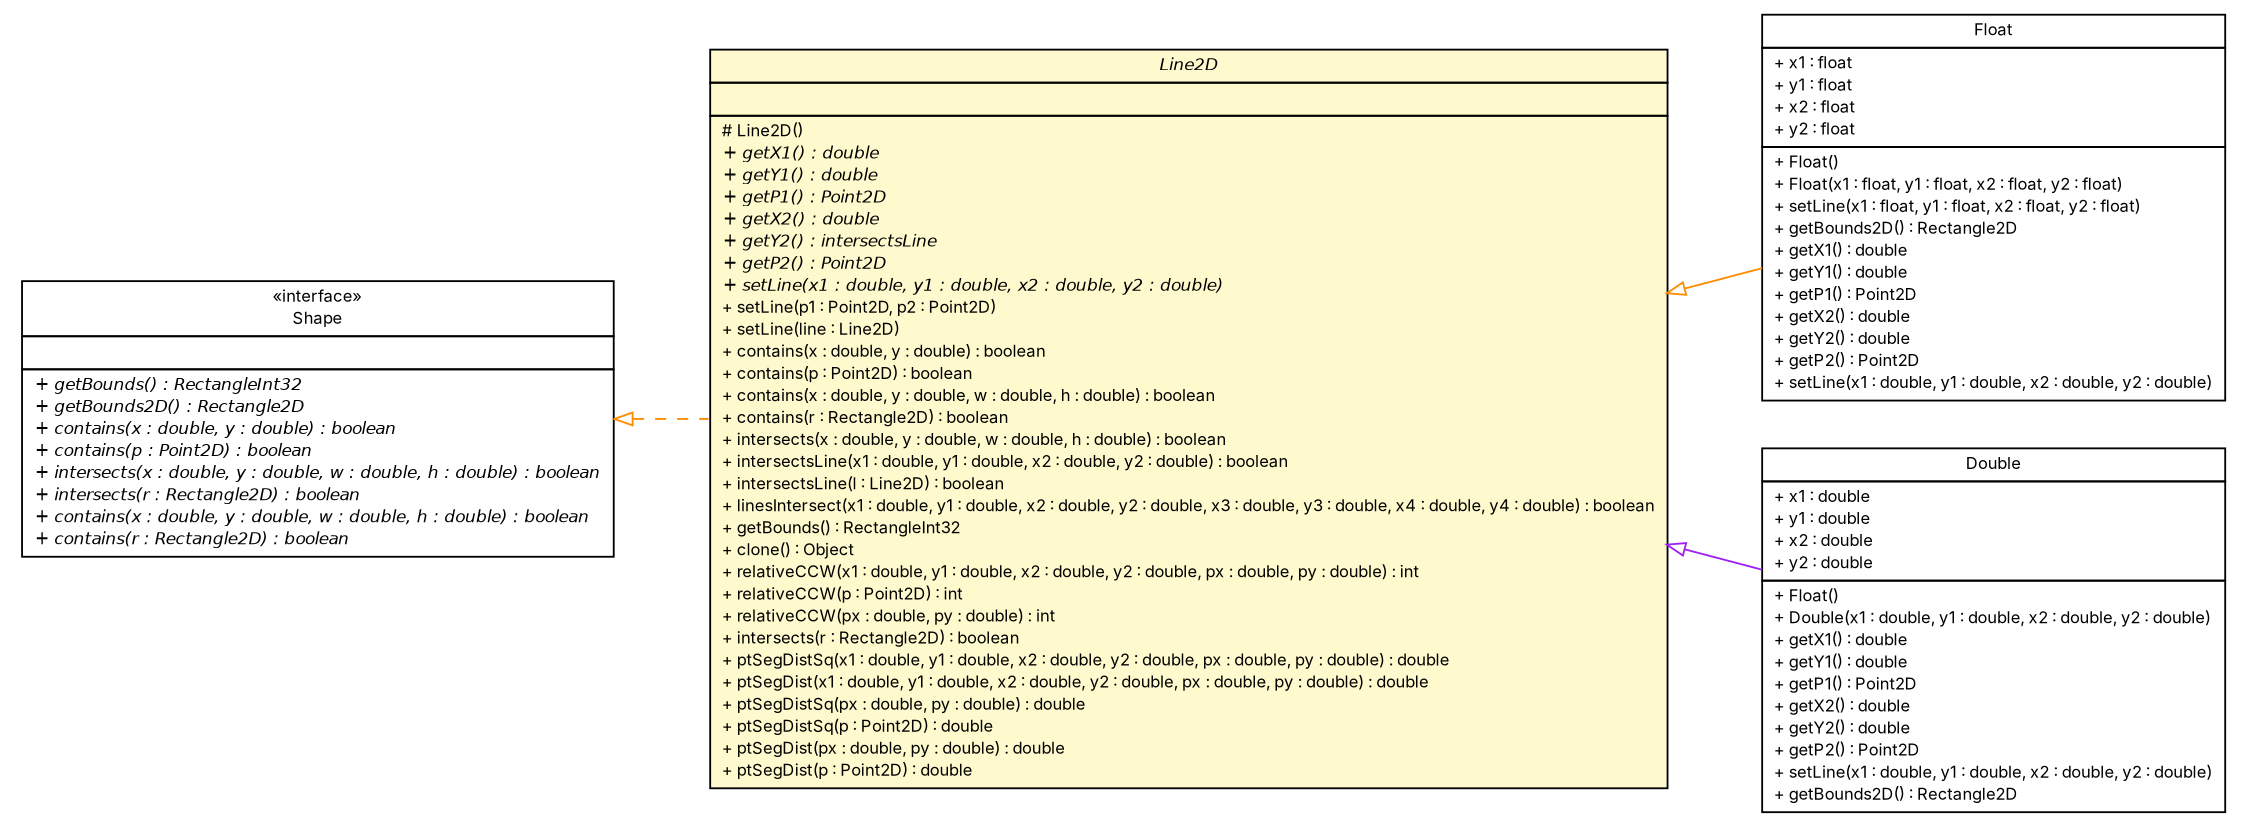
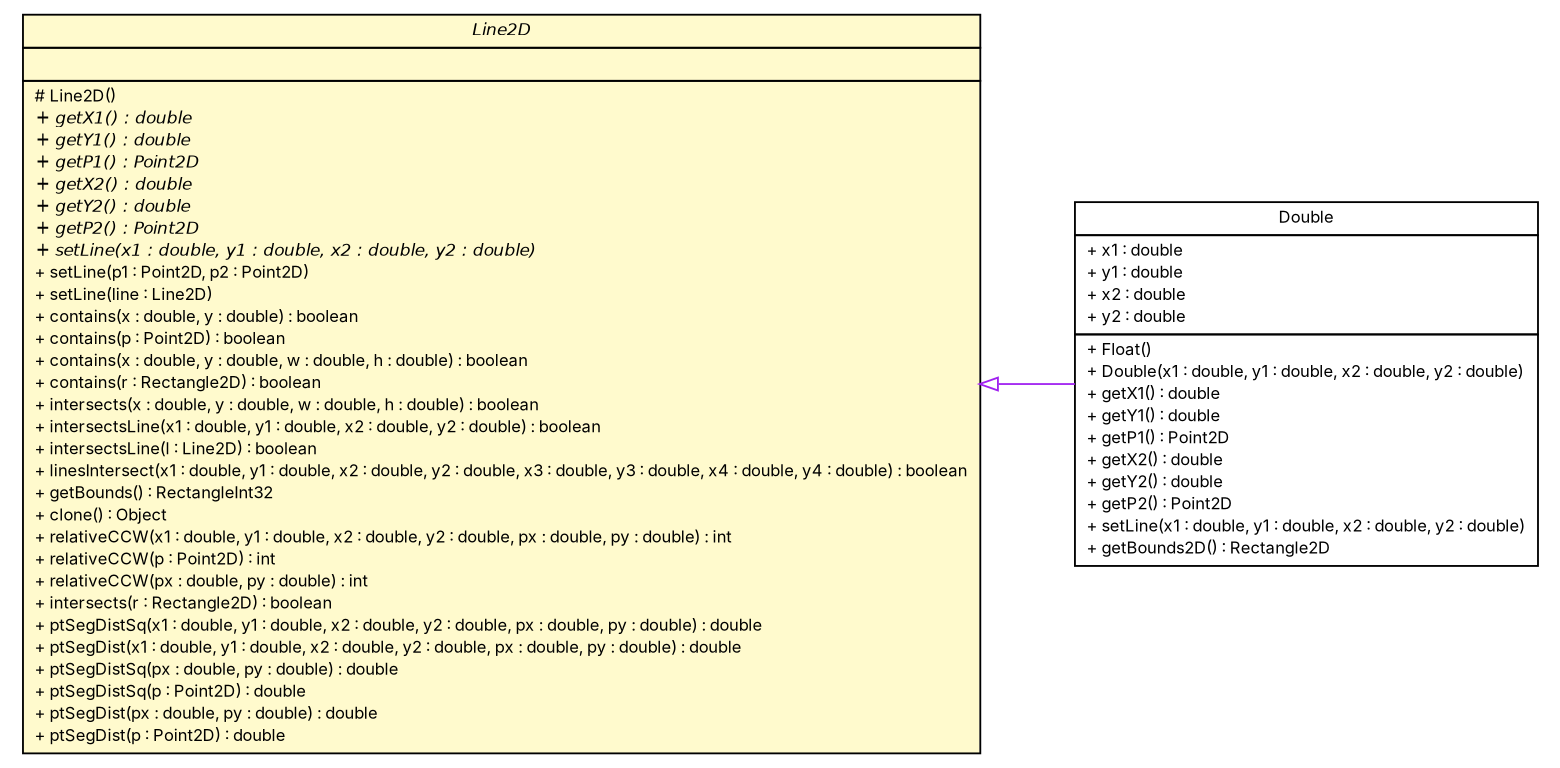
node "Float": removed
node "Line2D": text "+ getY2() : intersectsLine" -> "+ getY2() : double"
node "Shape": removed
